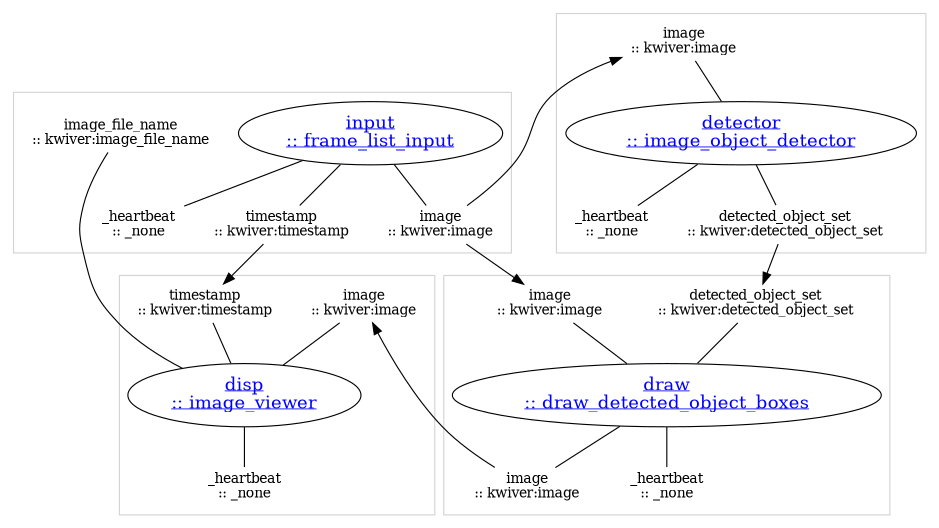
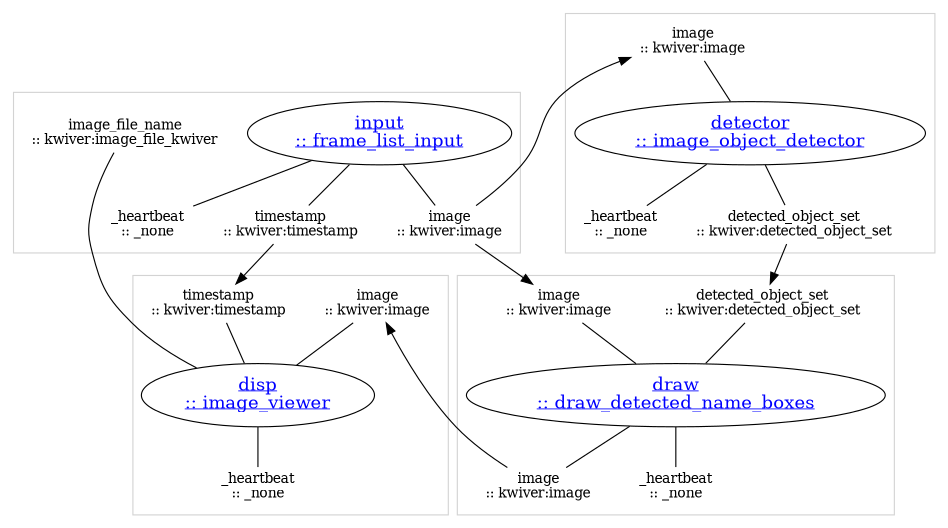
node "image_file_name :: kwiver:image_file_name": label "image_file_name :: kwiver:image_file_name" -> "image_file_name :: kwiver:image_file_kwiver"
node "draw": text ":: draw_detected_object_boxes" -> ":: draw_detected_name_boxes"
